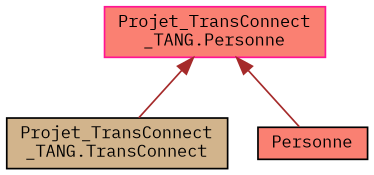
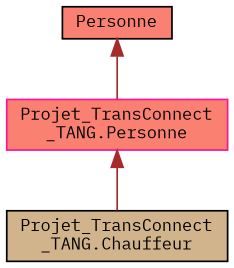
edge "Personne" -> "Projet_TransConnect _TANG.Personne": reversed
node "Projet_TransConnect _TANG.TransConnect": label "Projet_TransConnect _TANG.TransConnect" -> "Projet_TransConnect _TANG.Chauffeur"
